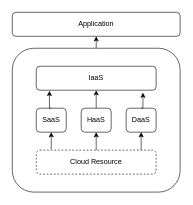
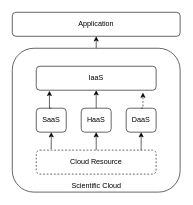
edge "DaaS" -> "IaaS": style solid -> dashed
node "Scientific Cloud": added
